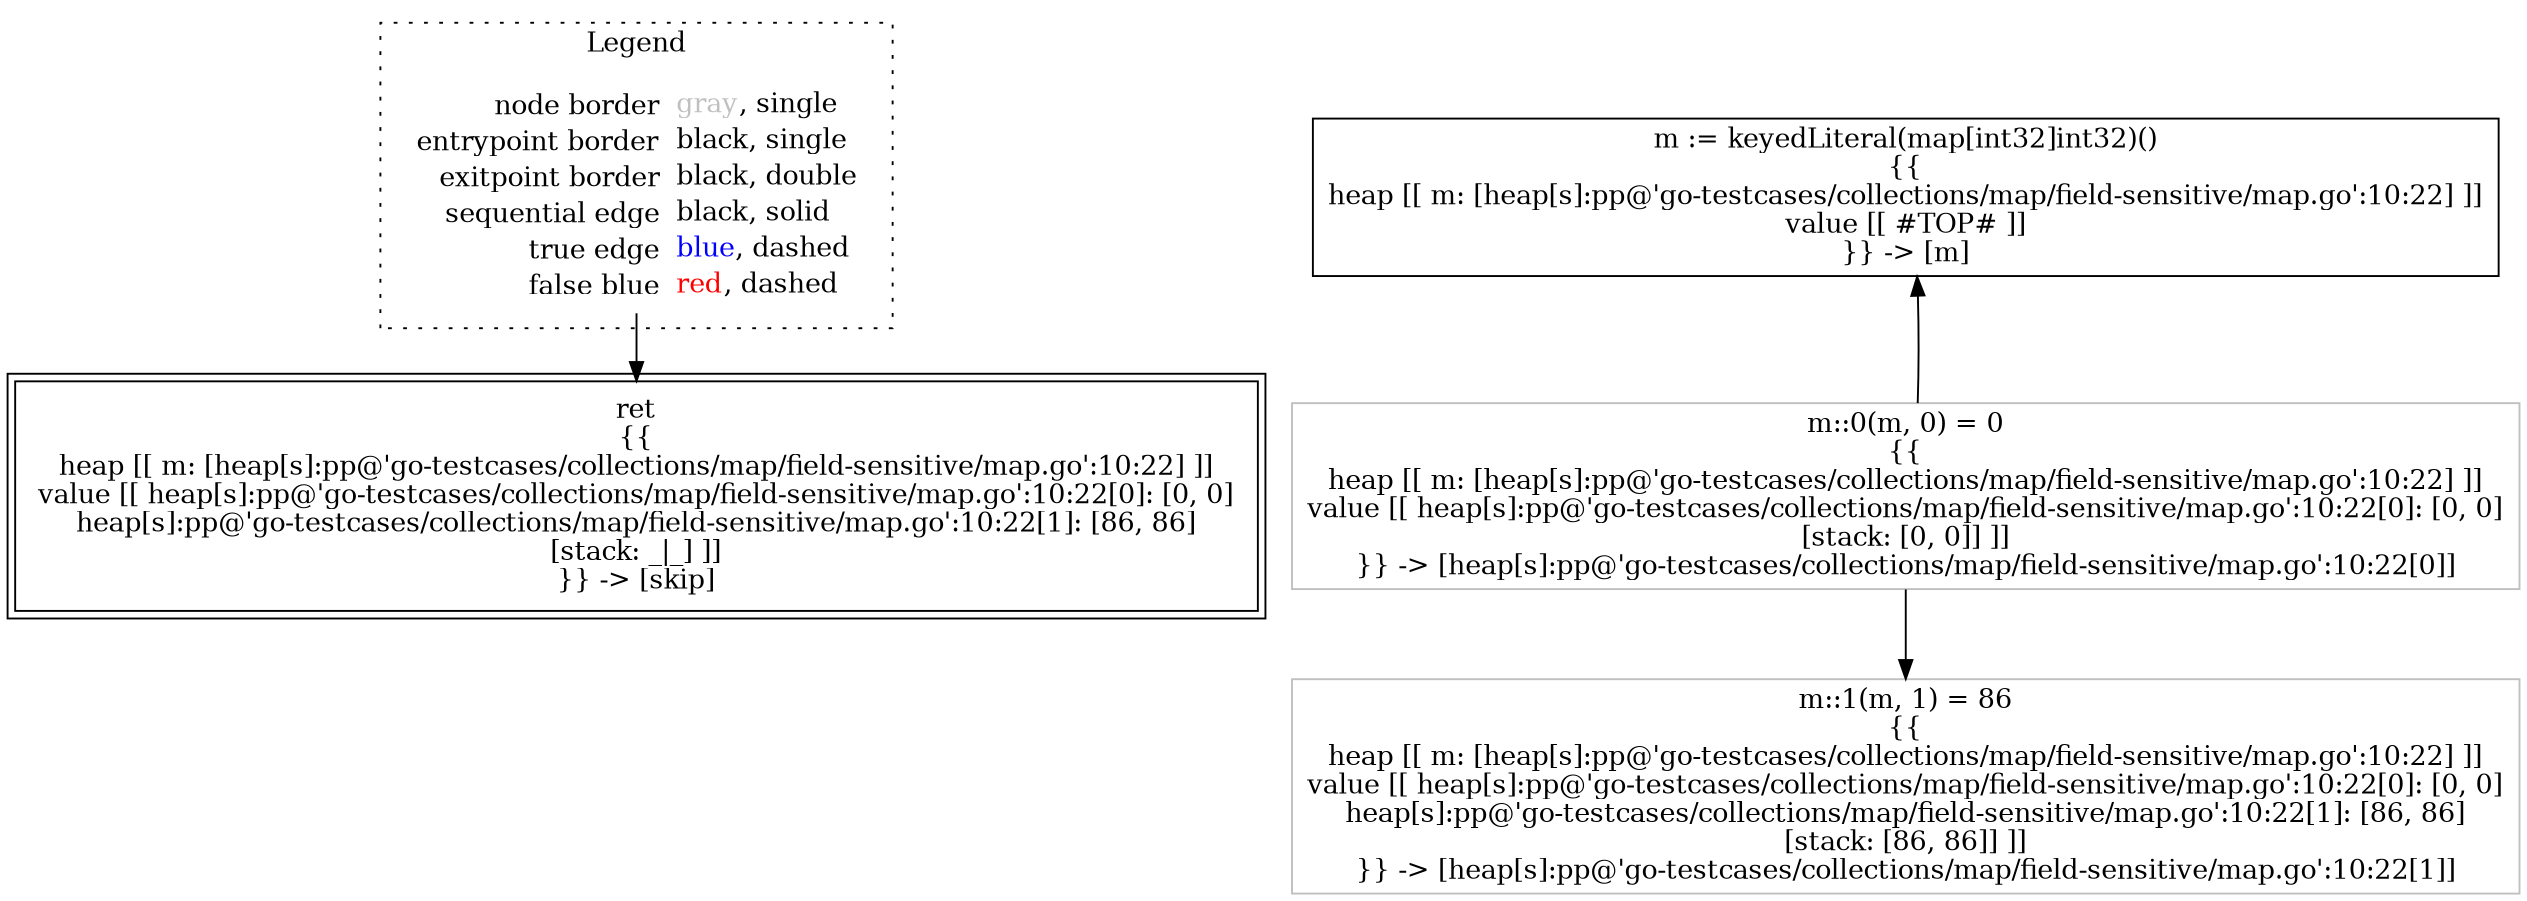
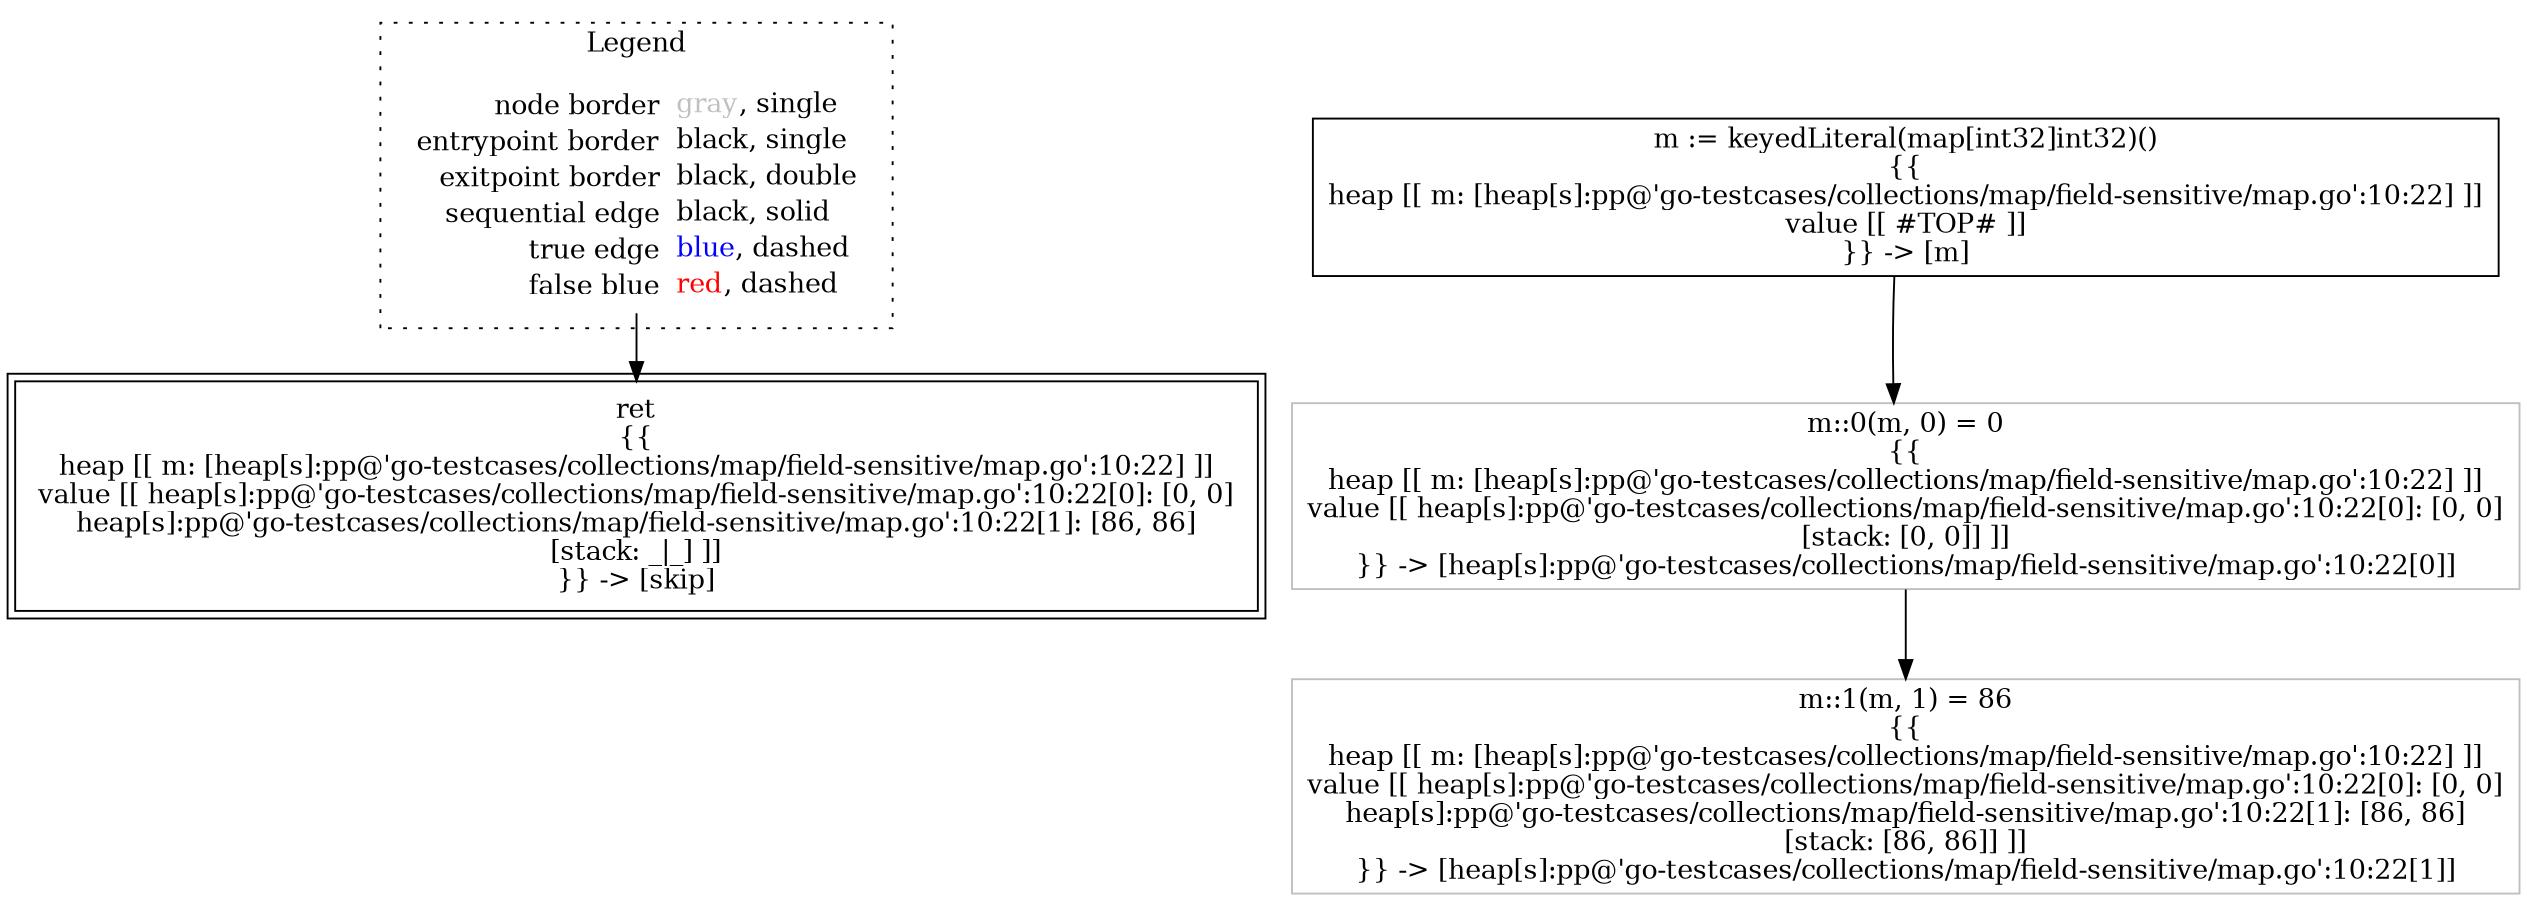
edge "m::0(m, 0) = 0" -> "m := keyedLiteral(map[int32]int32)()": reversed
